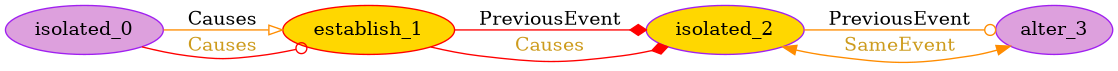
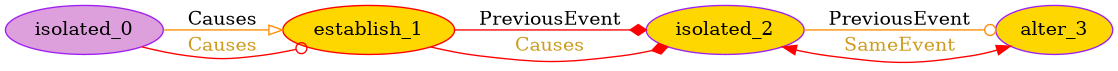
node "alter_3": fillcolor plum -> gold
edge "isolated_2" -- "alter_3": color darkorange -> red
